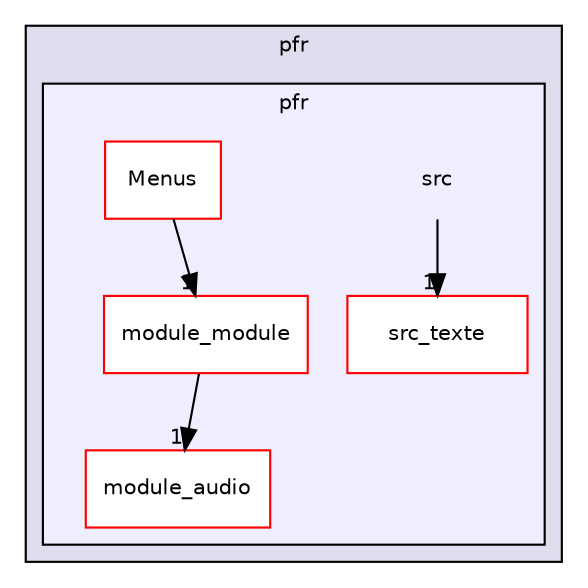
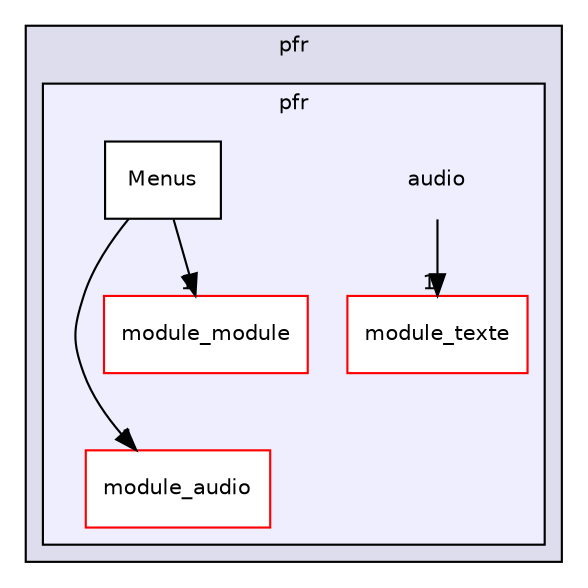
node "Menus": color red -> black
node "src": label "src" -> "audio"
node "src_texte": label "src_texte" -> "module_texte"
edge "module_module" -> "module_audio": now "Menus" -> "module_audio"
